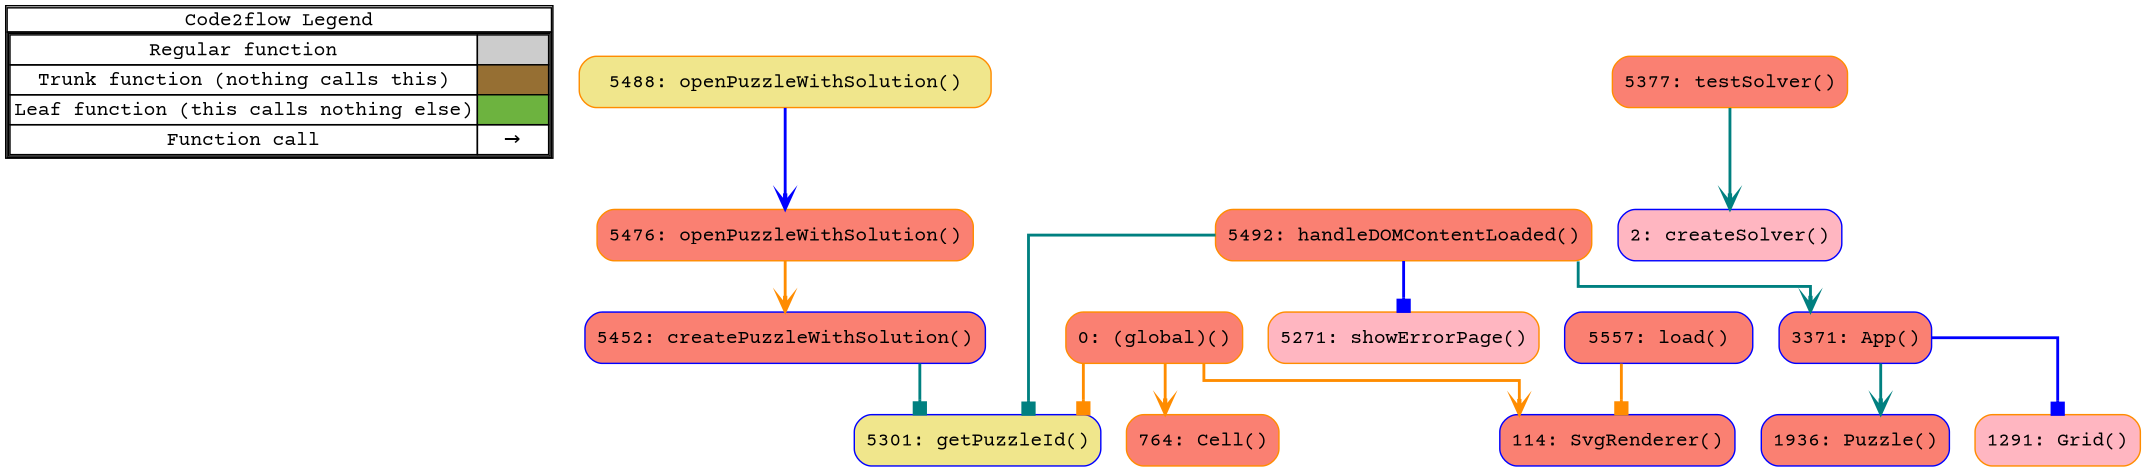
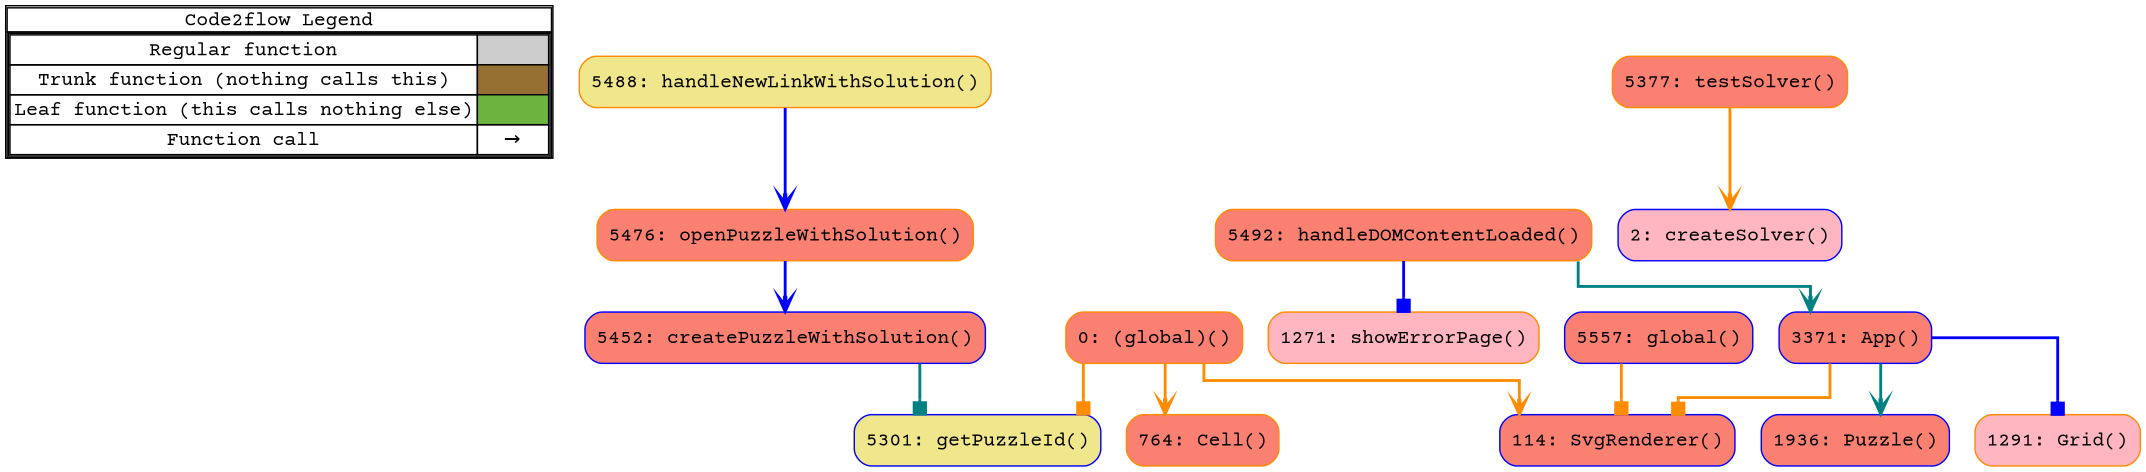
node "5488: openPuzzleWithSolution()": label "5488: openPuzzleWithSolution()" -> "5488: handleNewLinkWithSolution()"
edge "5377: testSolver()" -> "2: createSolver()": color teal -> darkorange
edge "5492: handleDOMContentLoaded()" -> "5301: getPuzzleId()": removed
edge "5476: openPuzzleWithSolution()" -> "5452: createPuzzleWithSolution()": color darkorange -> blue
node "5271: showErrorPage()": label "5271: showErrorPage()" -> "1271: showErrorPage()"
node "5557: load()": label "5557: load()" -> "5557: global()"
edge "3371: App()" -> "114: SvgRenderer()": added
